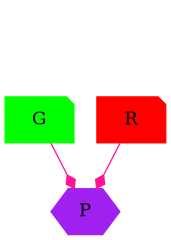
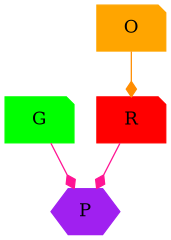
node "O": added
